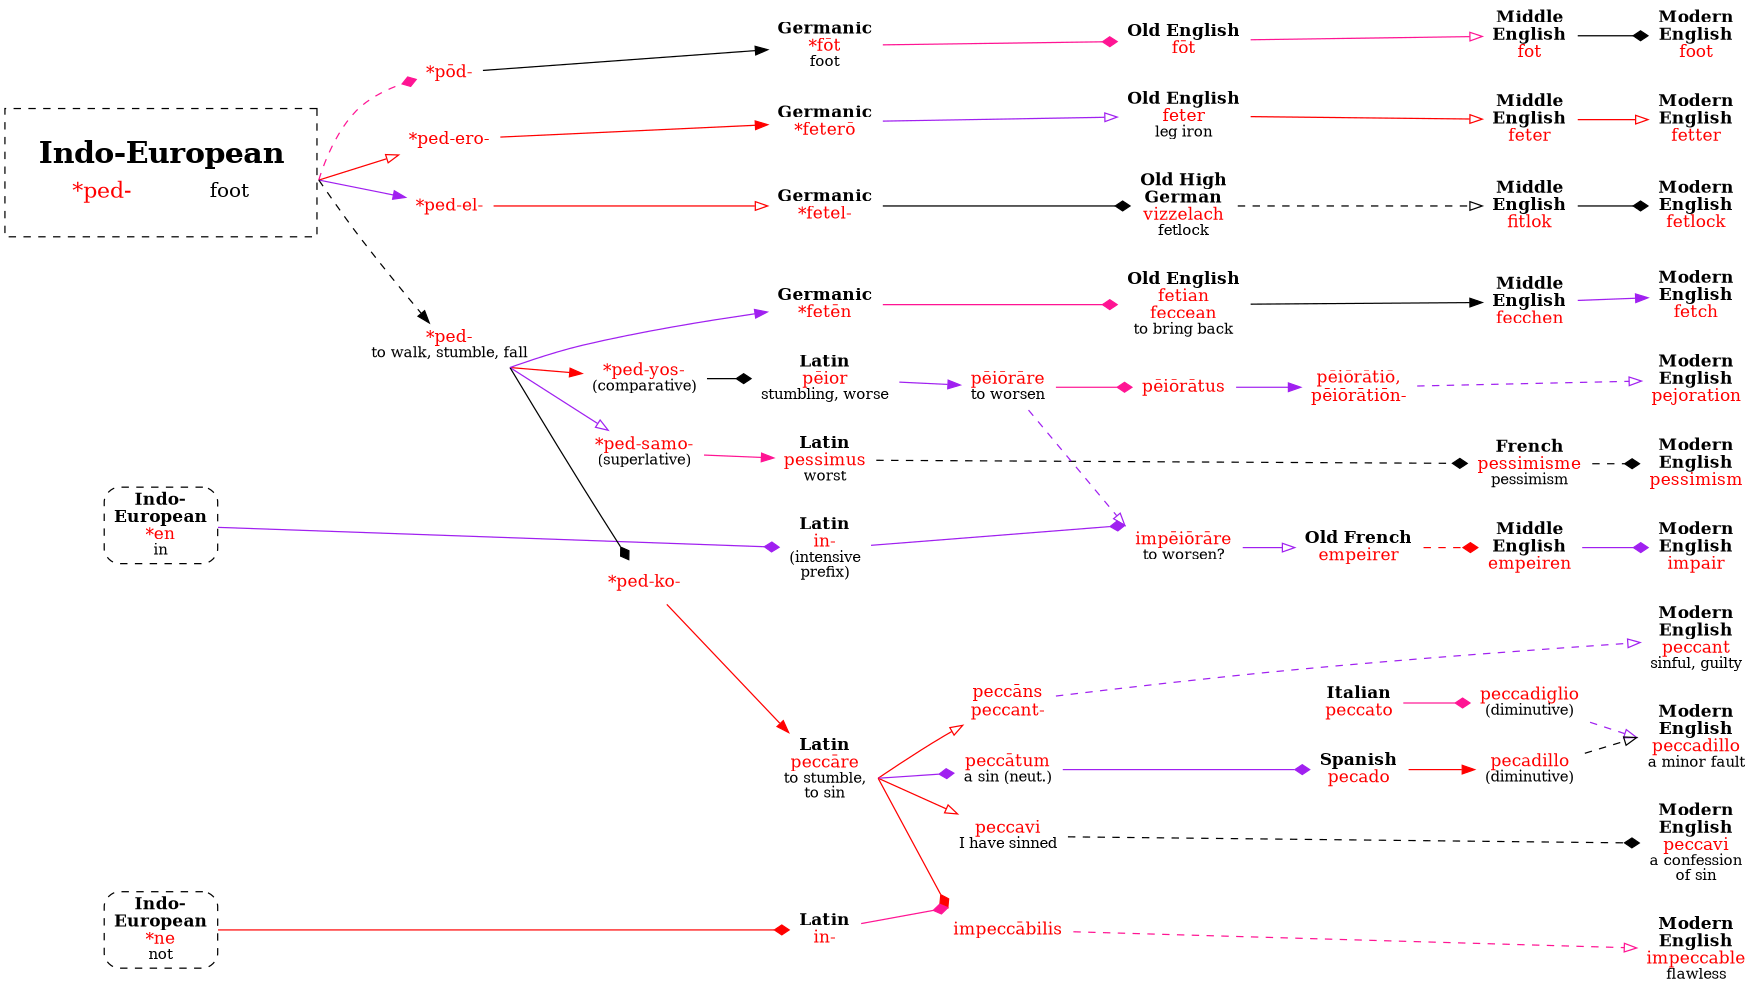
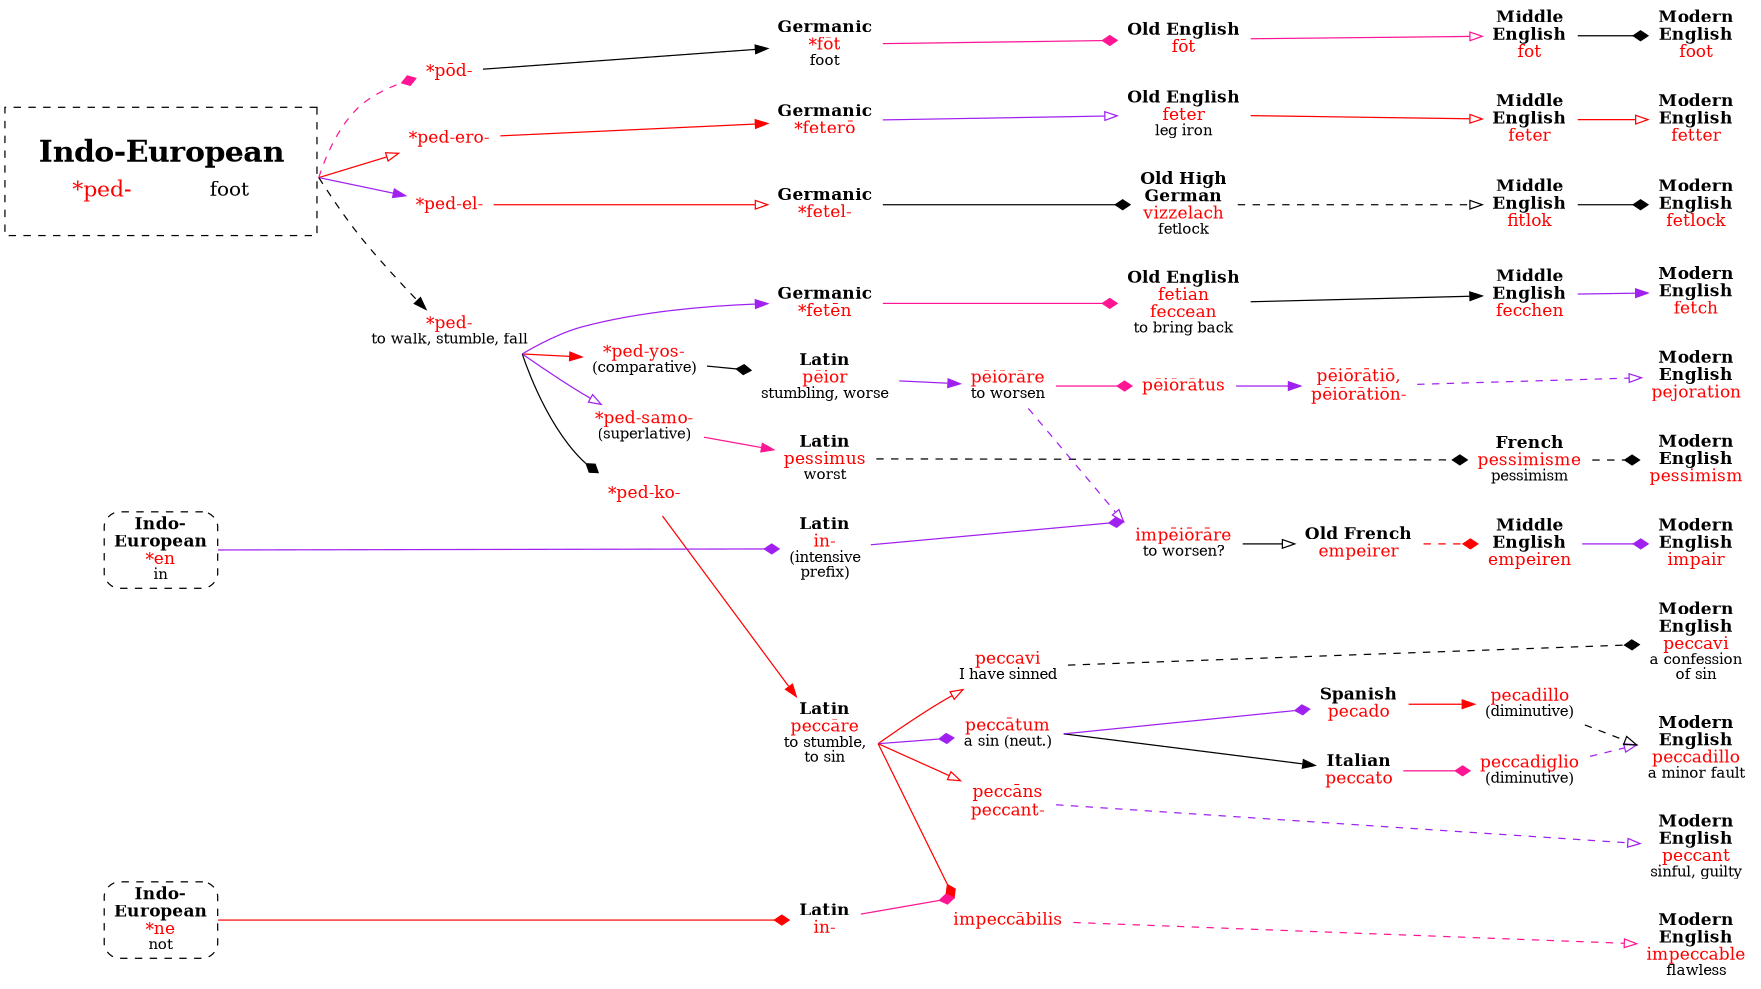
edge "impēiōrāre" -> "Old French": color purple -> black
edge "peccātum" -> "Italian": added
